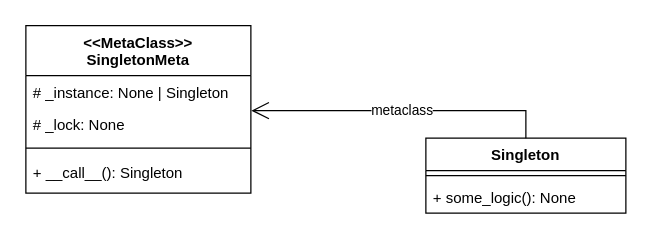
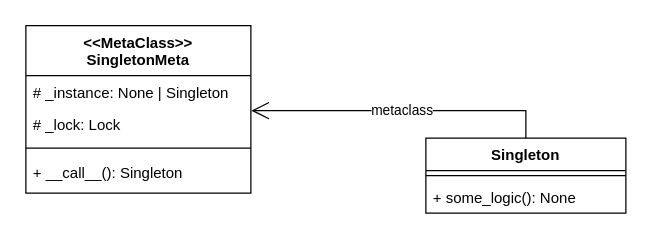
node "# _lock: None": label "# _lock: None" -> "# _lock: Lock"
